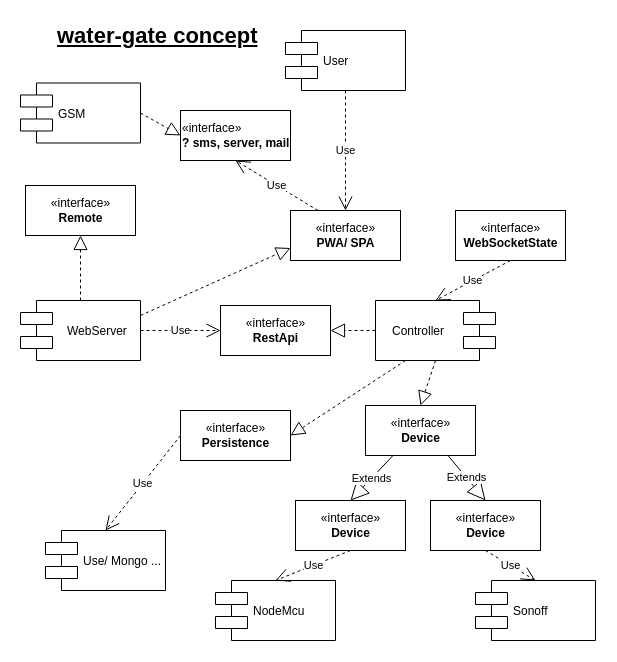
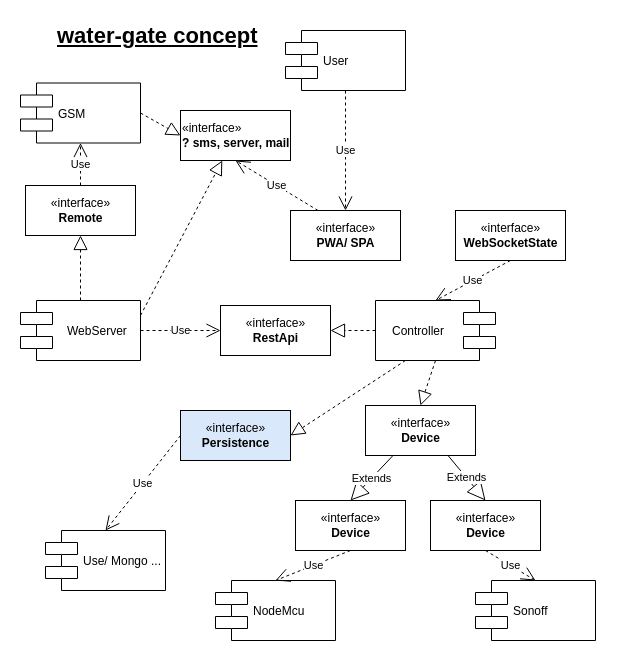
edge "«interface» Remote" -> "GSM": added, label "Use"
edge "WebServer" -> "«interface» PWA/ SPA": now "WebServer" -> "«interface» ? sms, server, mail"
node "«interface» Persistence": fillcolor #ffffff -> #dae8fc
